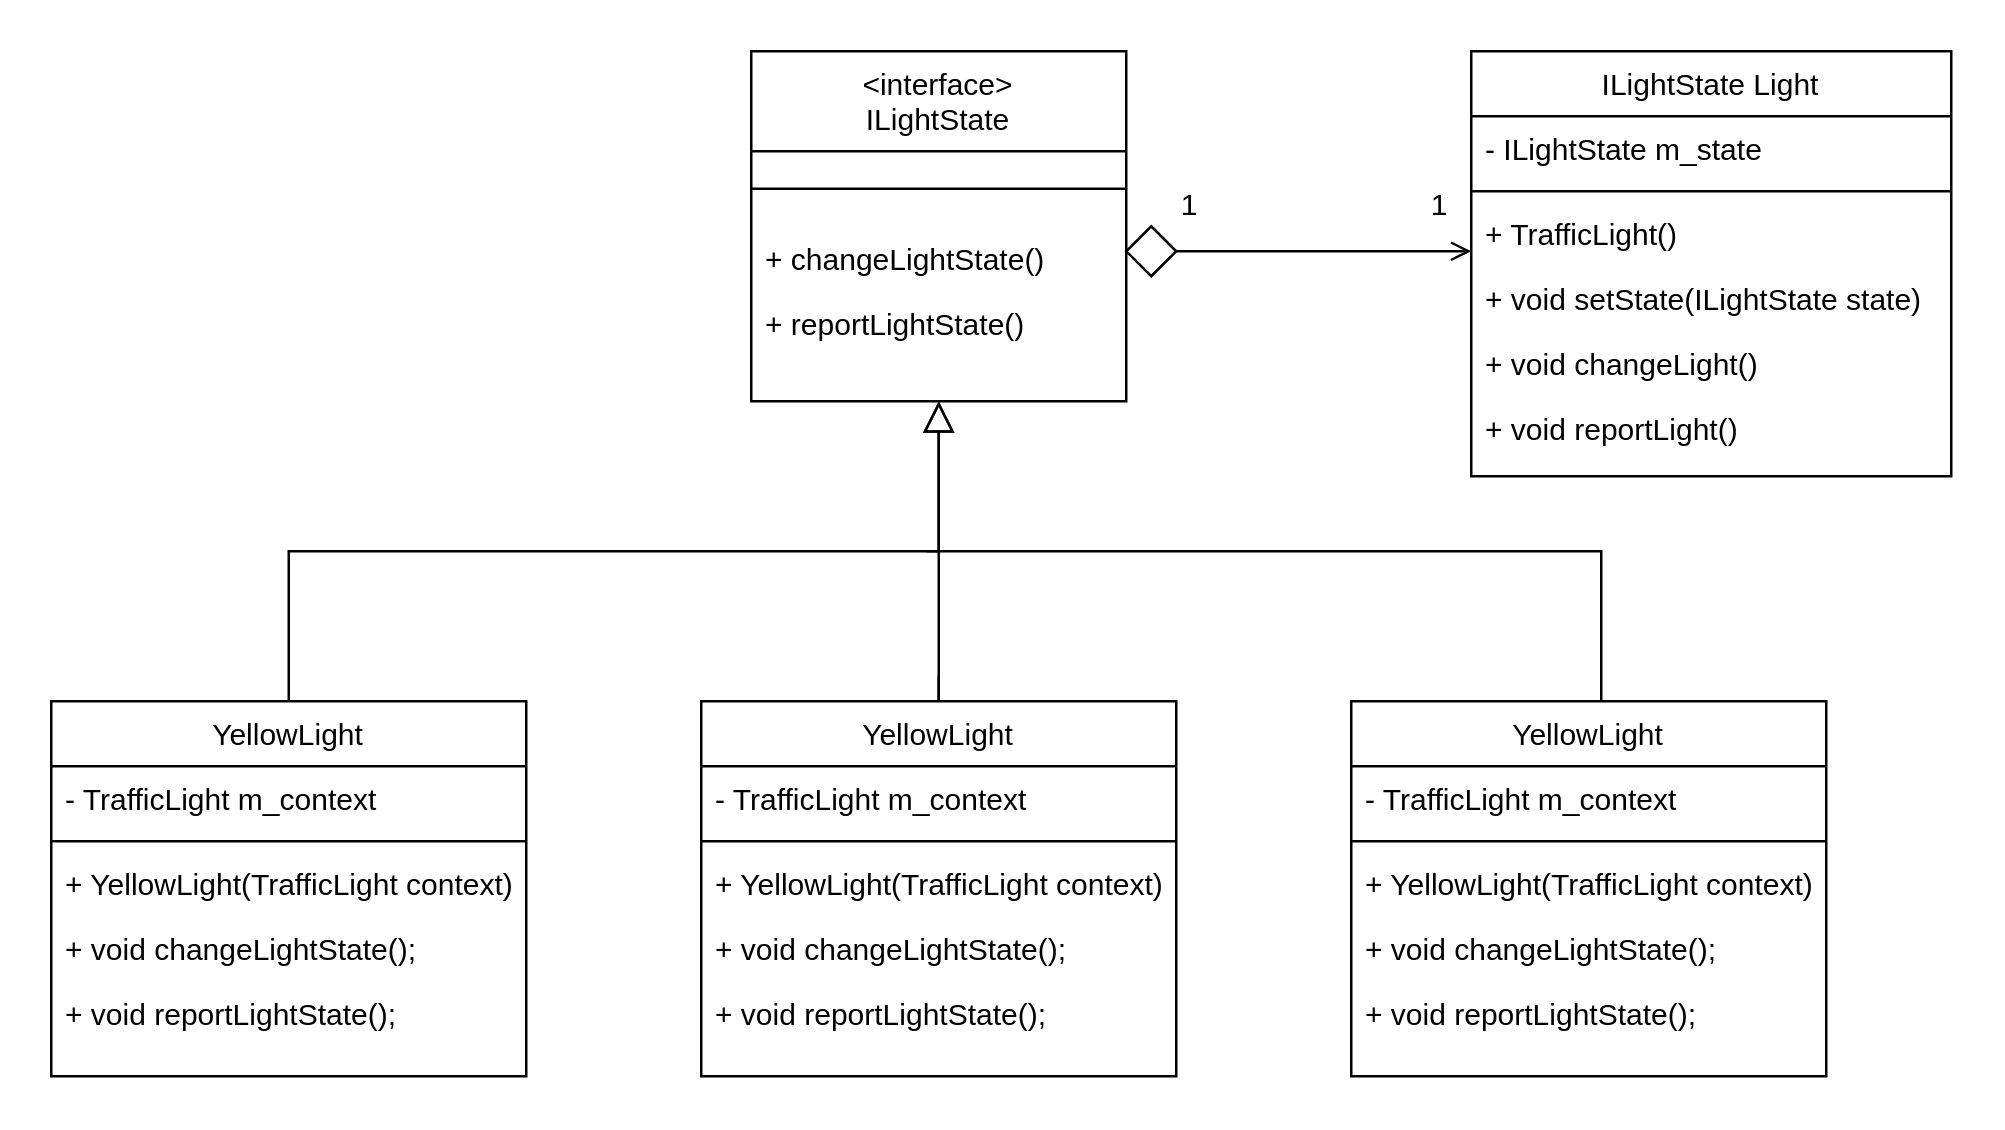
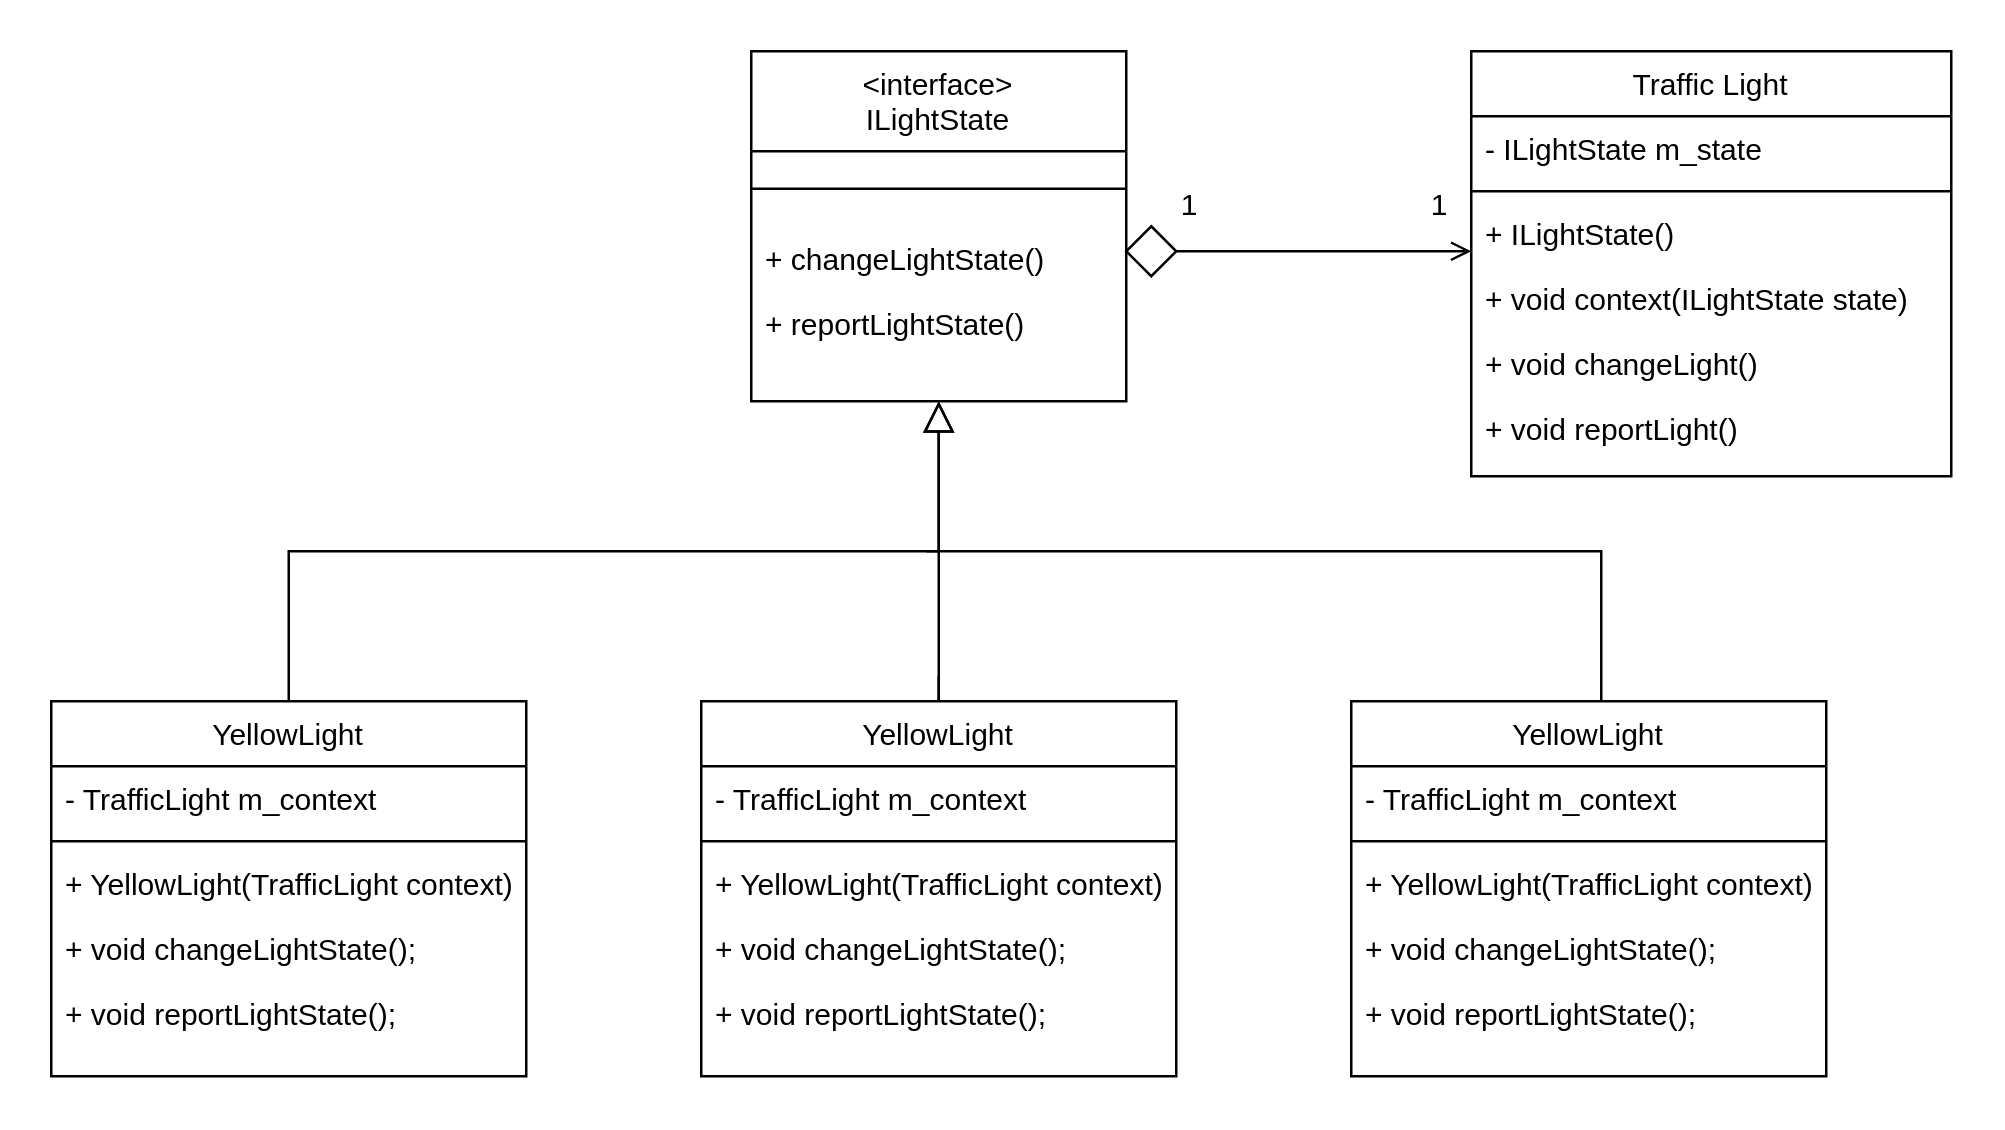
node "ILightState Light": label "ILightState Light" -> "Traffic Light"
node "+ TrafficLight()": label "+ TrafficLight()" -> "+ ILightState()"
node "+ void setState(ILightState state)": label "+ void setState(ILightState state)" -> "+ void context(ILightState state)"
